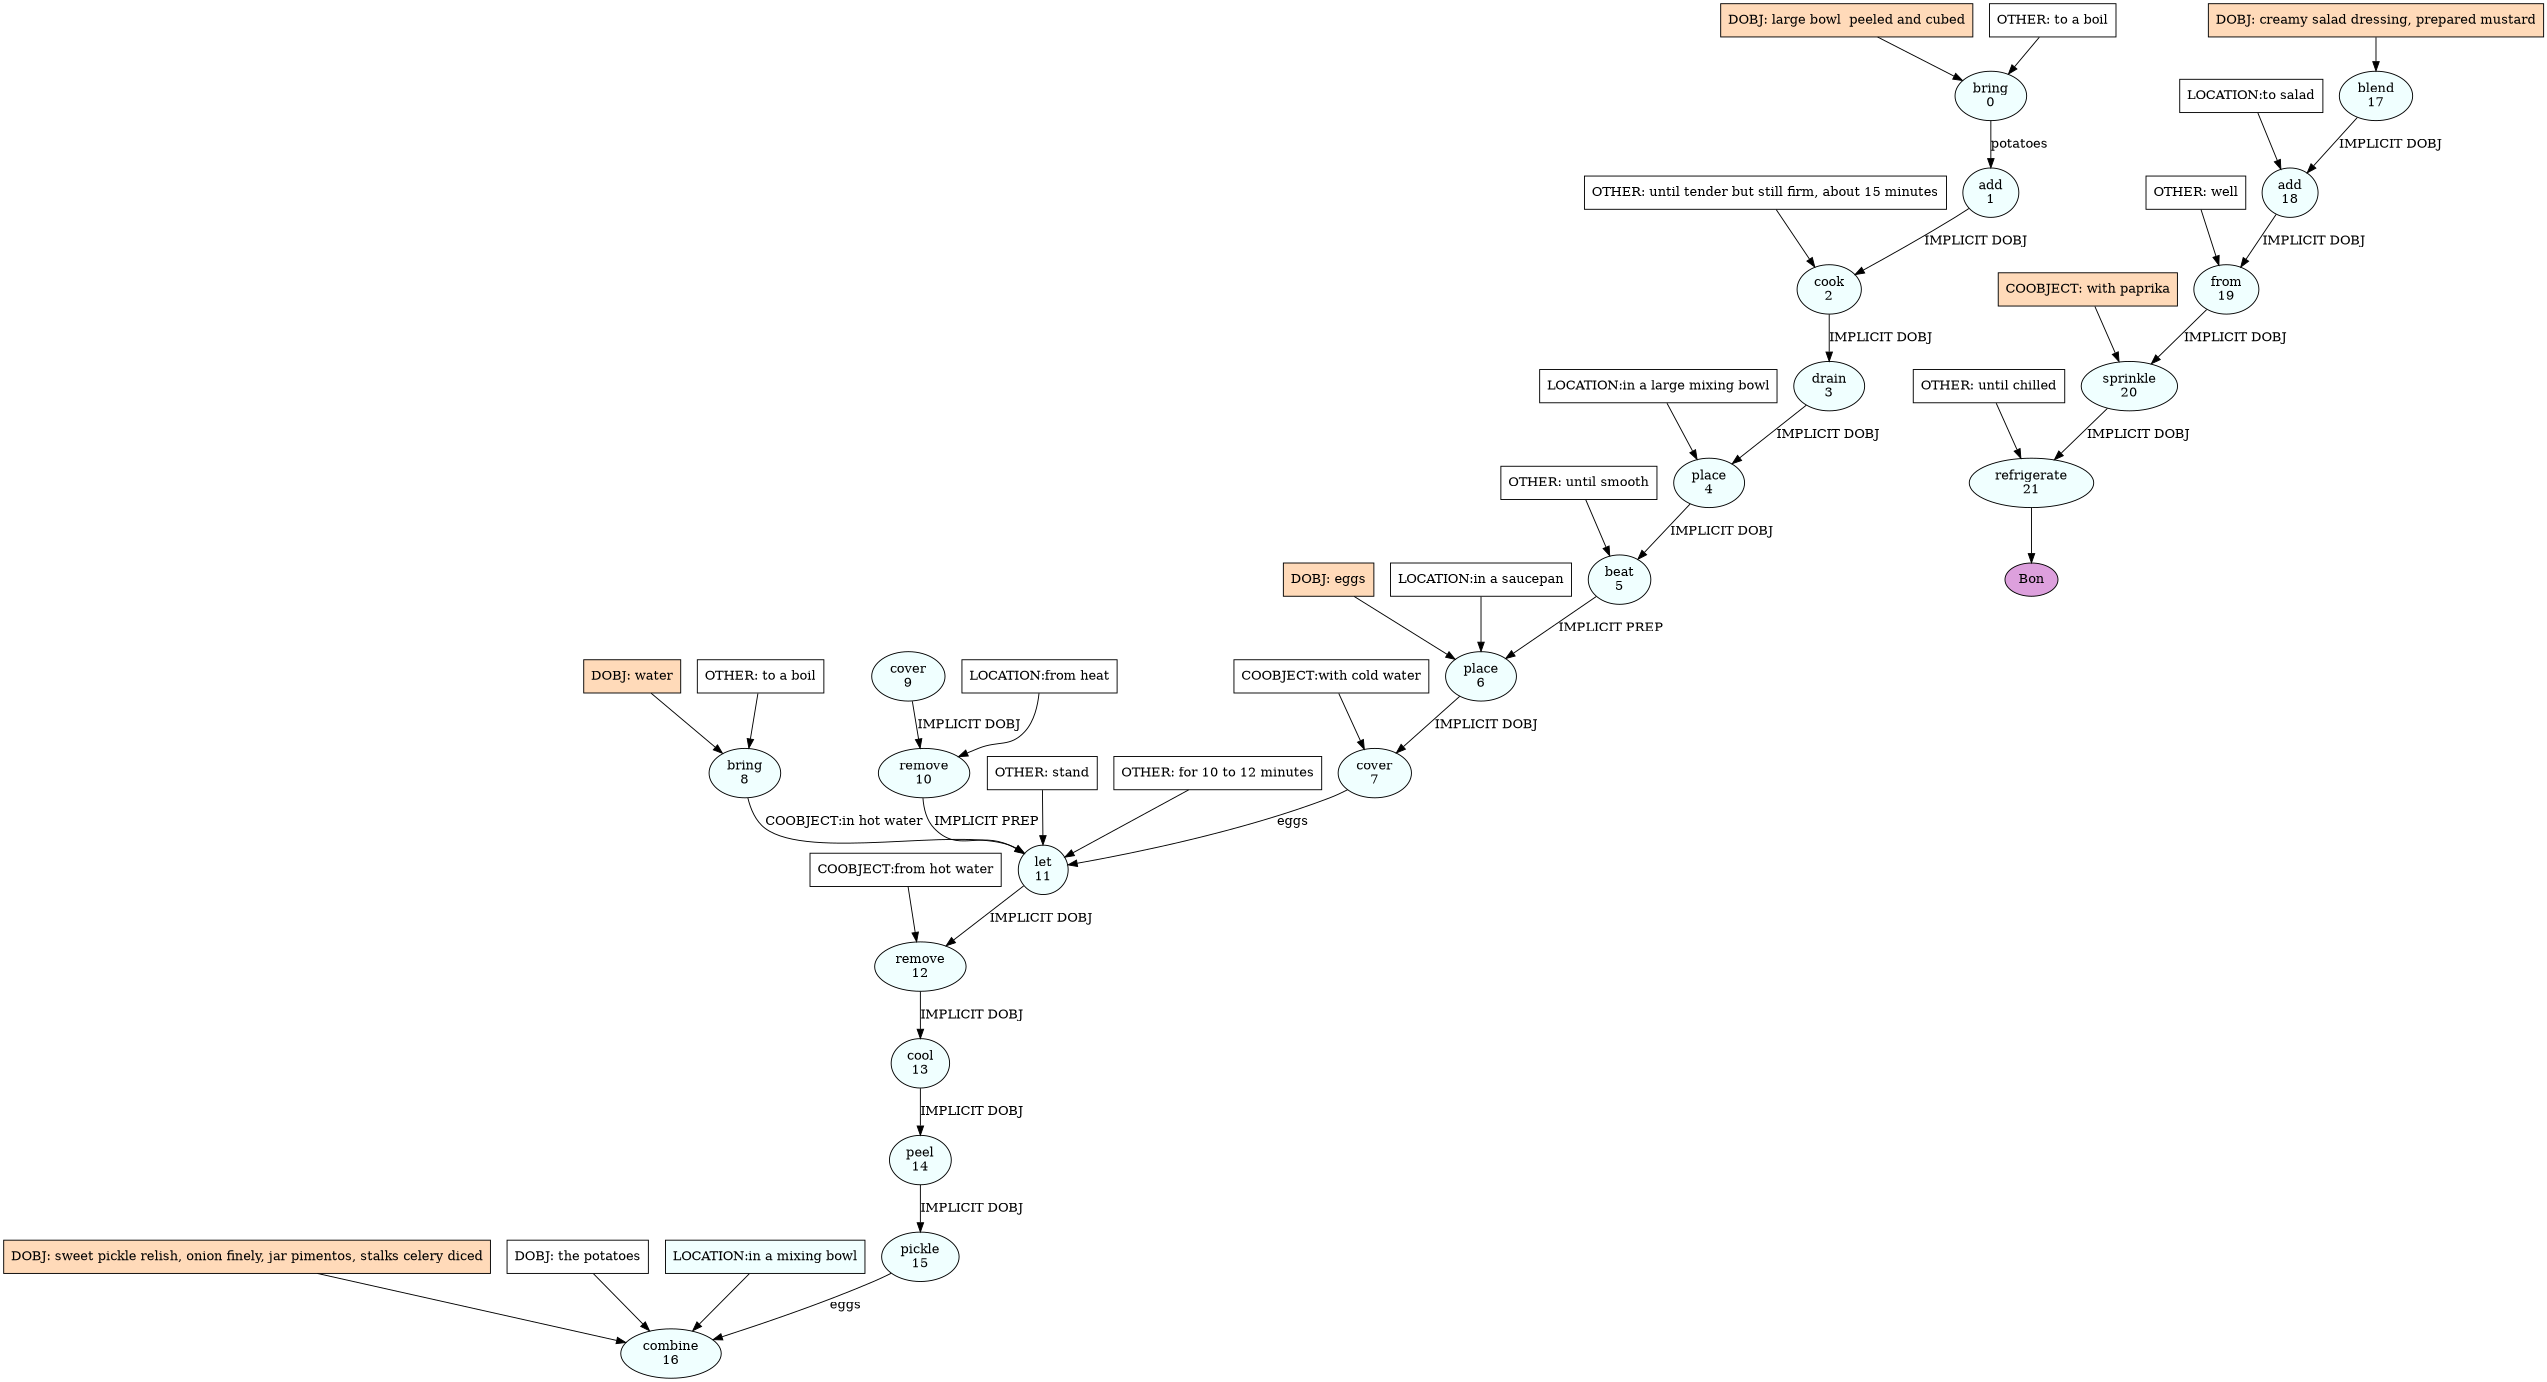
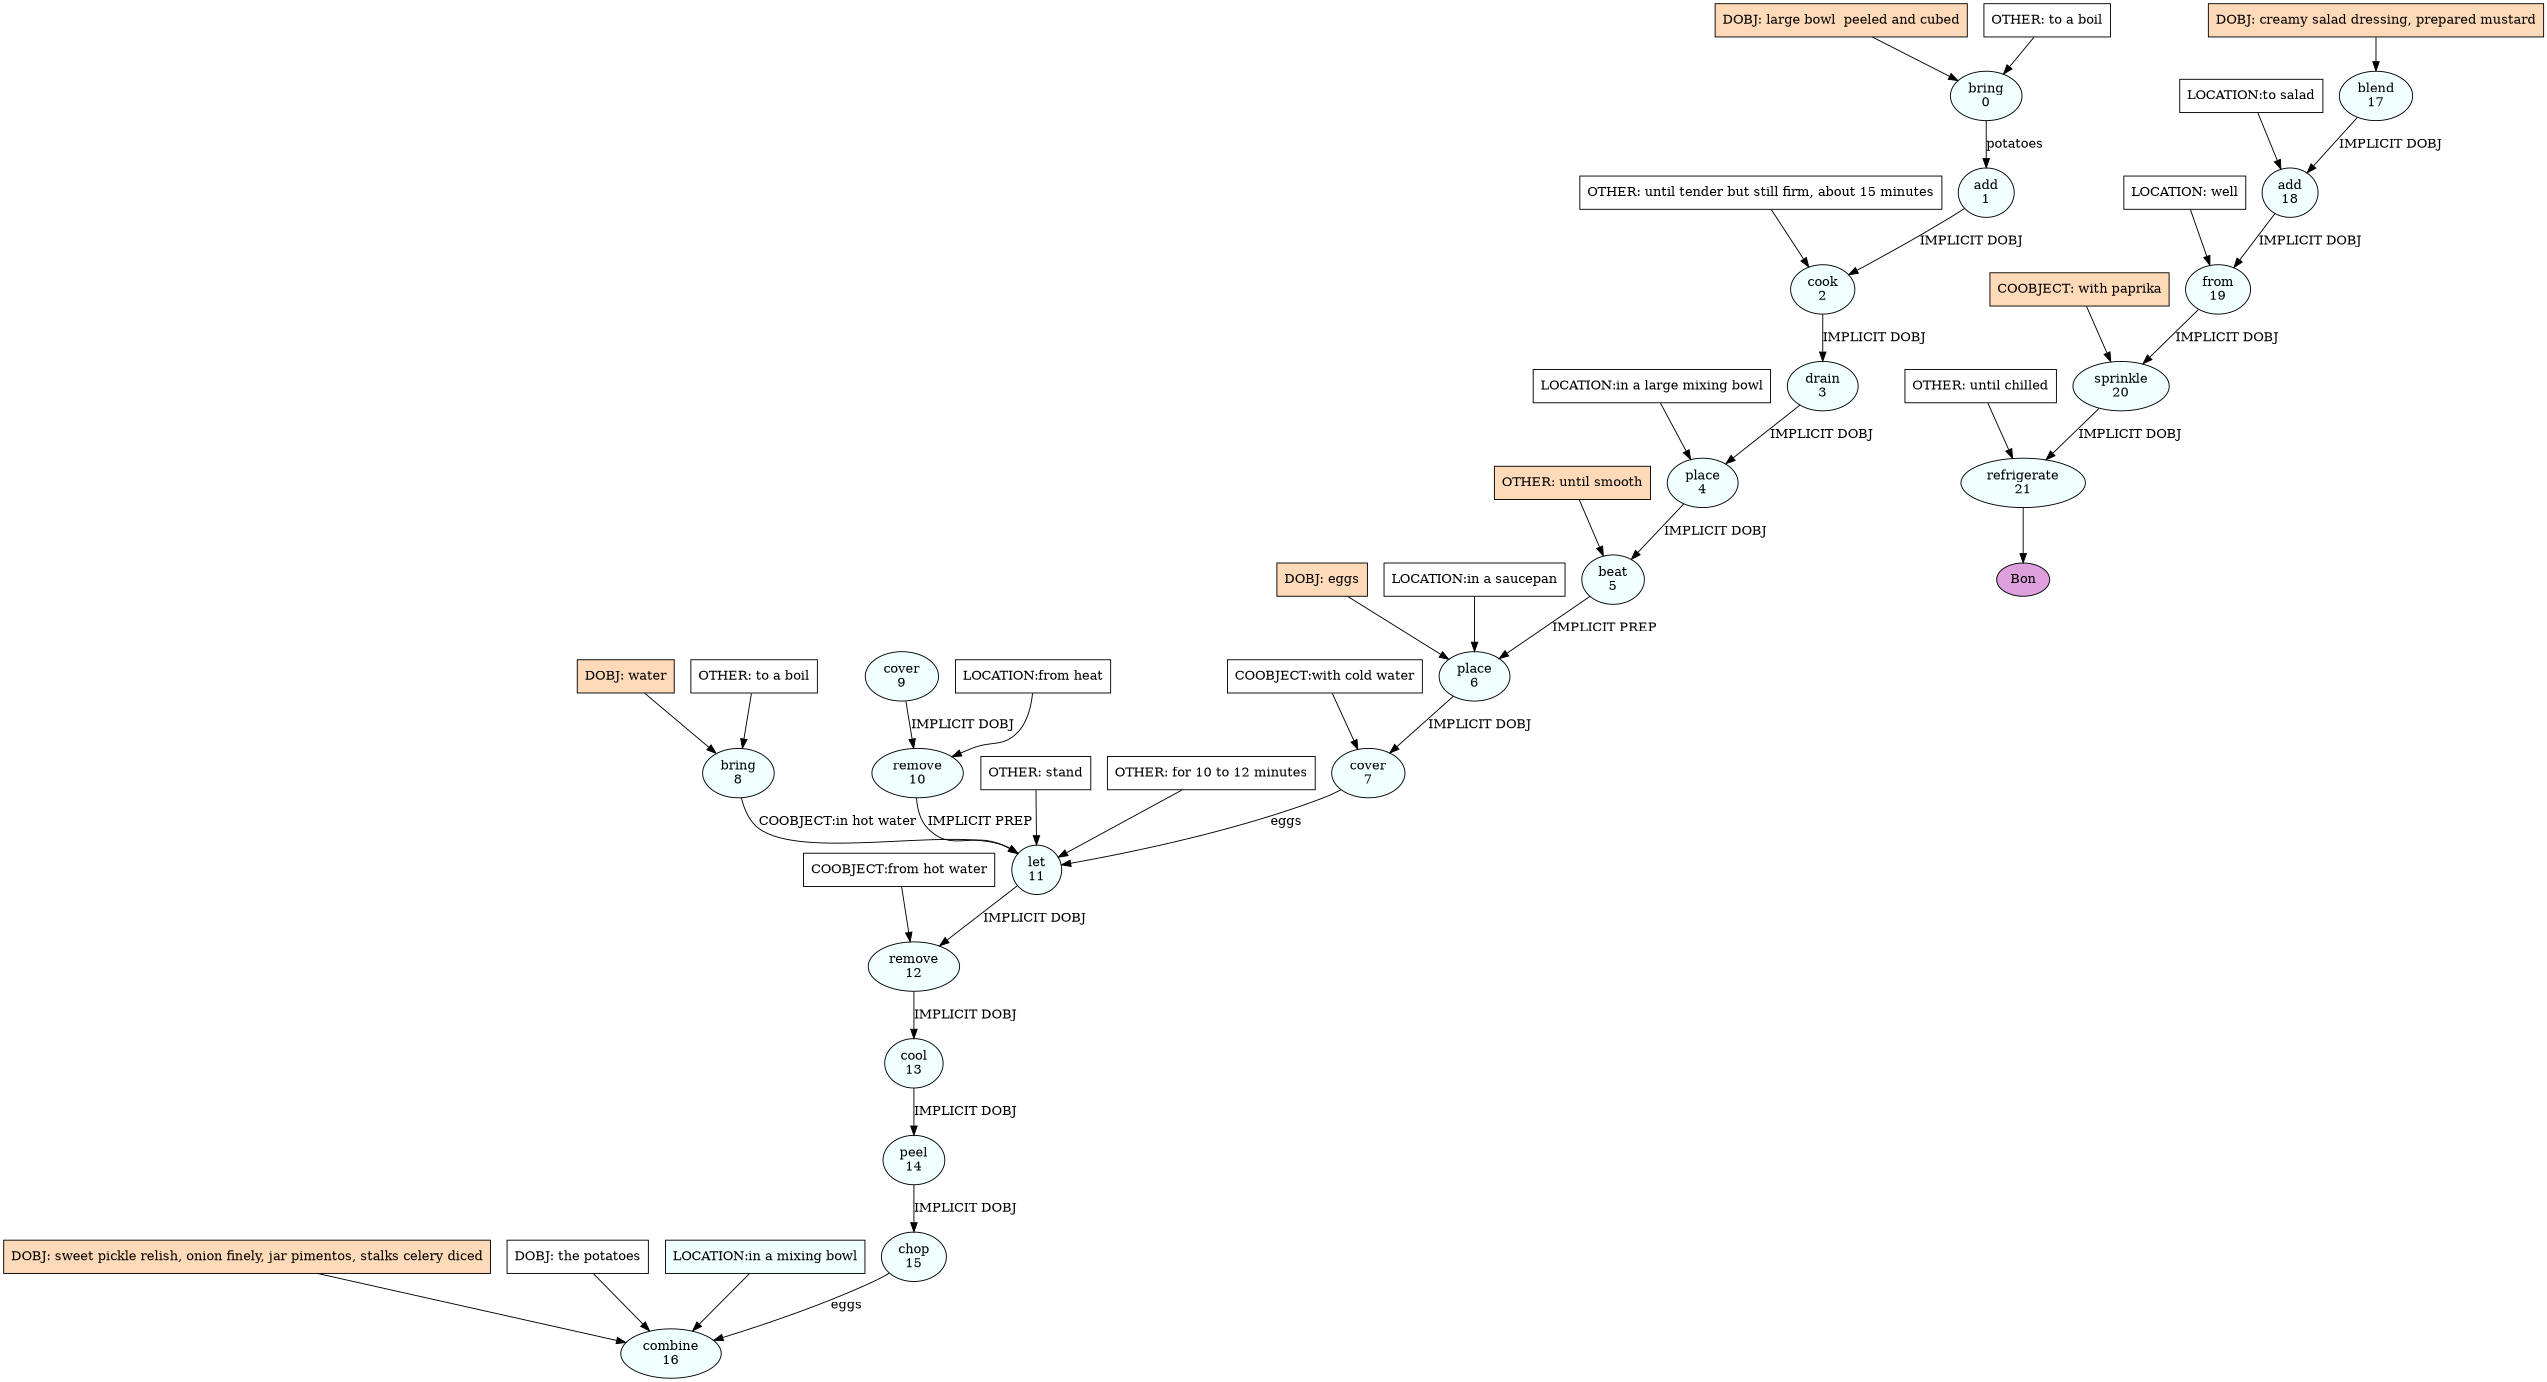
node "OTHER: well": label "OTHER: well" -> "LOCATION: well"
node "OTHER: until smooth": fillcolor white -> peachpuff
node "pickle 15": label "pickle 15" -> "chop 15"
